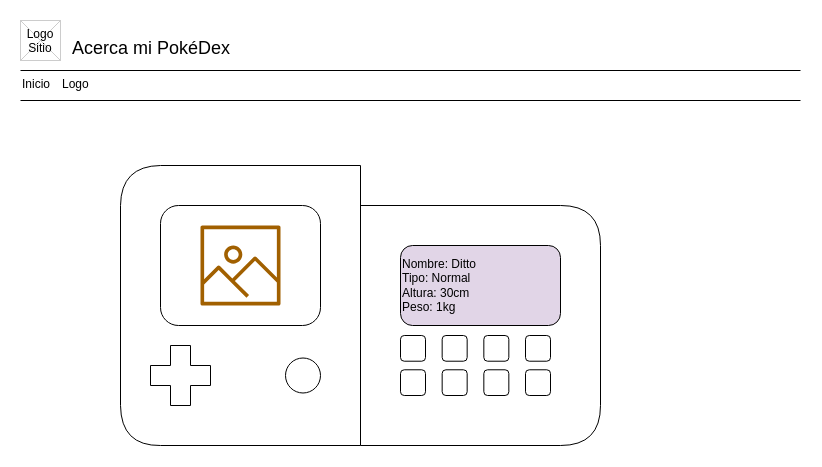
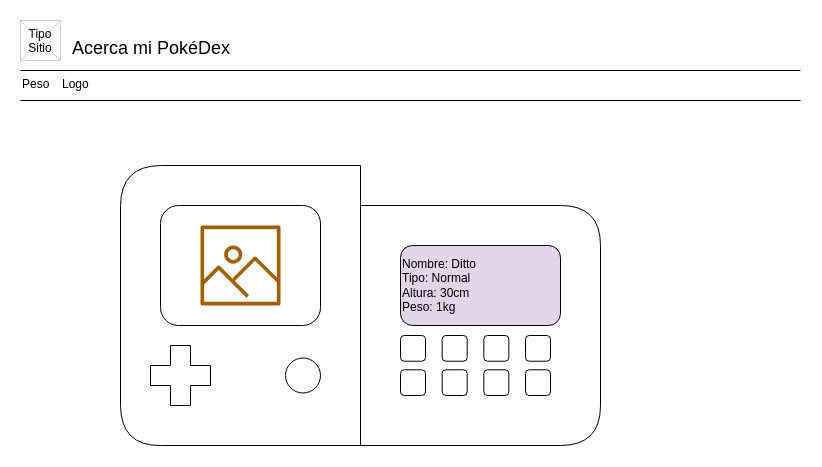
node "Logo Sitio": label "Logo Sitio" -> "Tipo Sitio"
node "Inicio": label "Inicio" -> "Peso"
